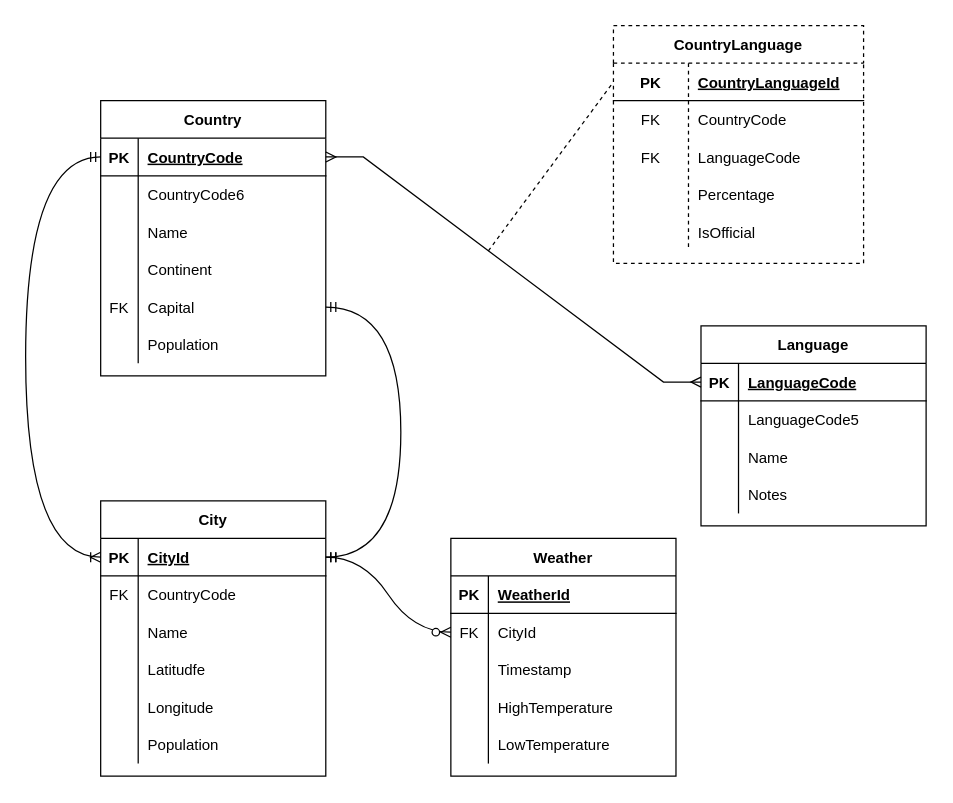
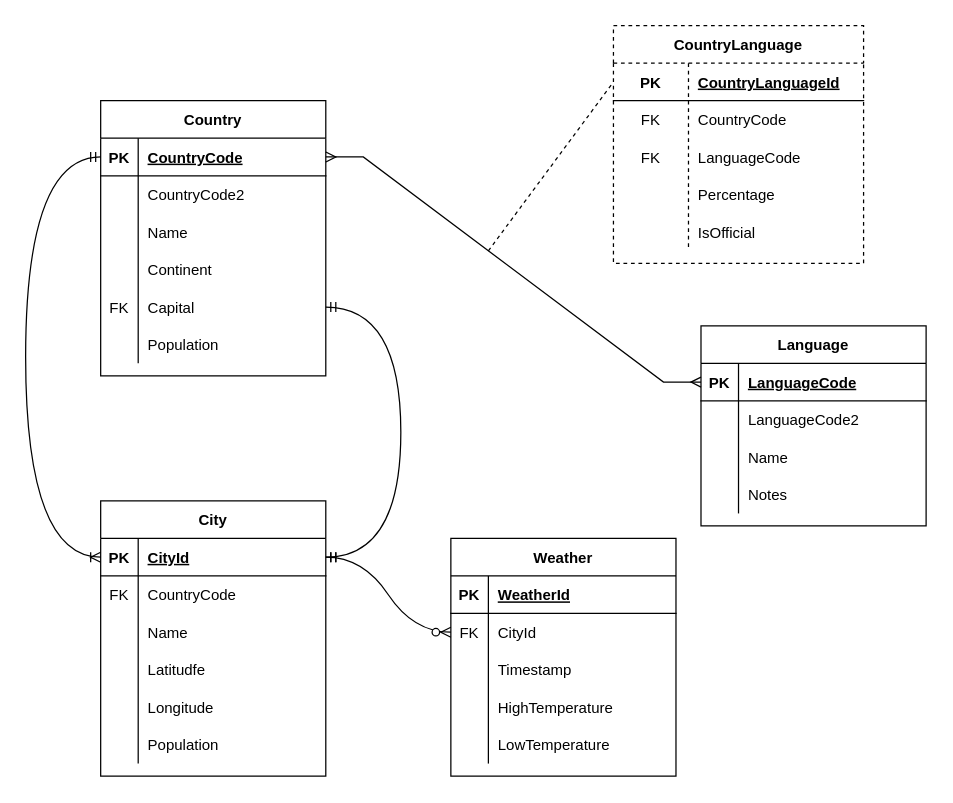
node "CountryCode6": label "CountryCode6" -> "CountryCode2"
node "LanguageCode5": label "LanguageCode5" -> "LanguageCode2"
